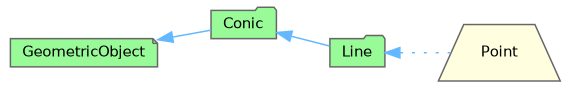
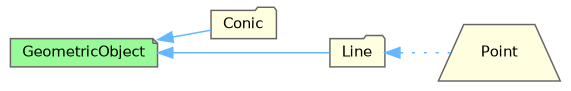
node "Conic": fillcolor palegreen -> lightyellow
edge "Line" -> "Conic": now "Line" -> "GeometricObject"
node "Line": fillcolor palegreen -> lightyellow
